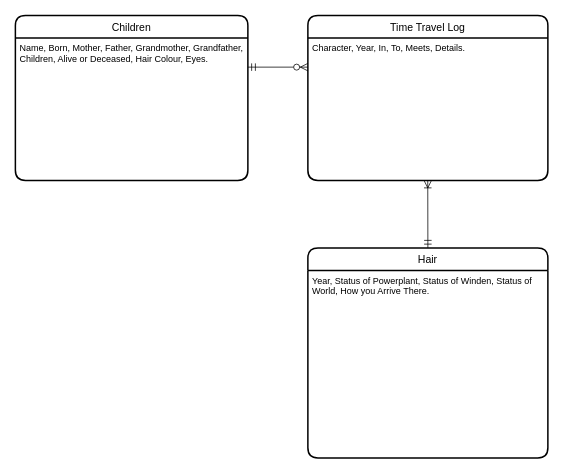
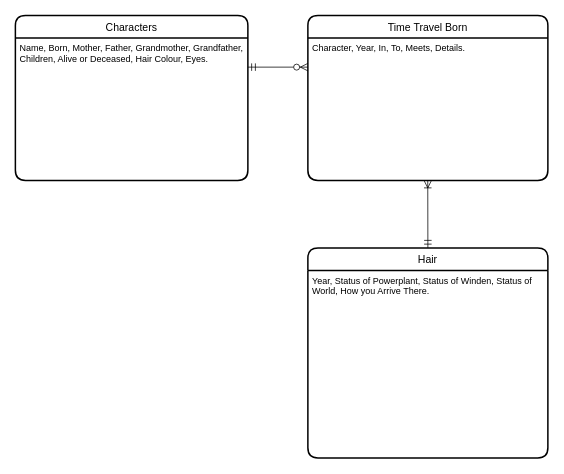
node "Children": label "Children" -> "Characters"
node "Time Travel Log": label "Time Travel Log" -> "Time Travel Born"
